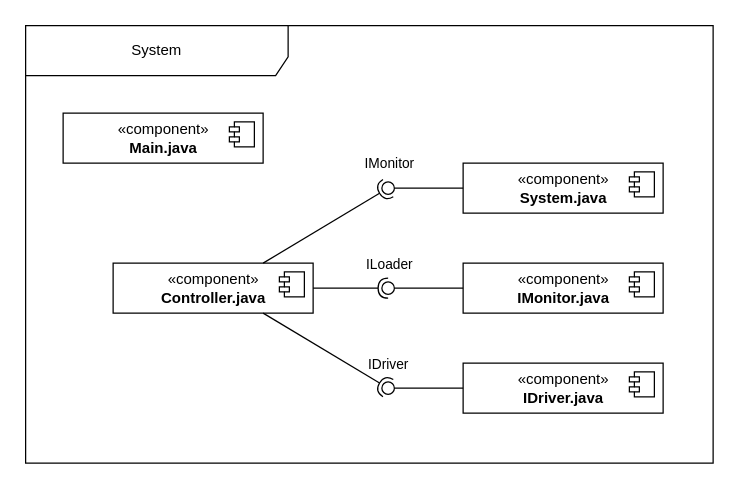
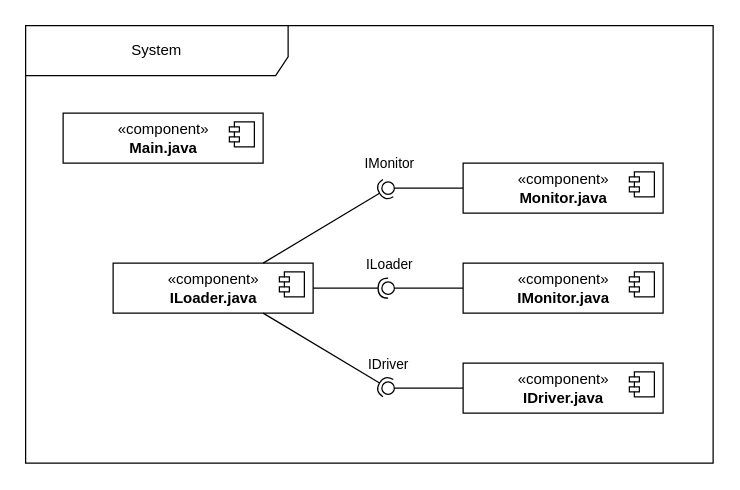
node "«component» System.java": label "«component» System.java" -> "«component» Monitor.java"
node "«component» Controller.java": label "«component» Controller.java" -> "«component» ILoader.java"
